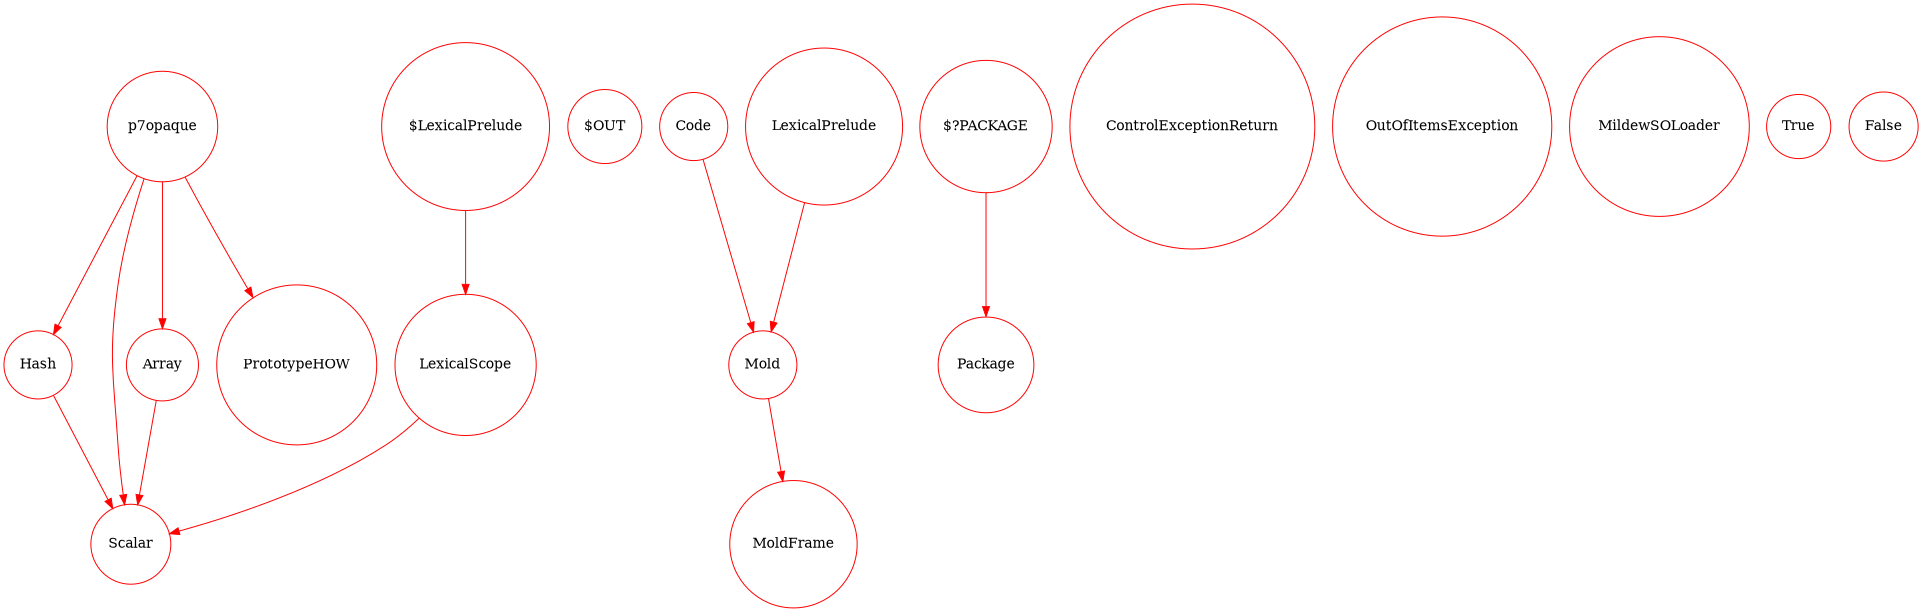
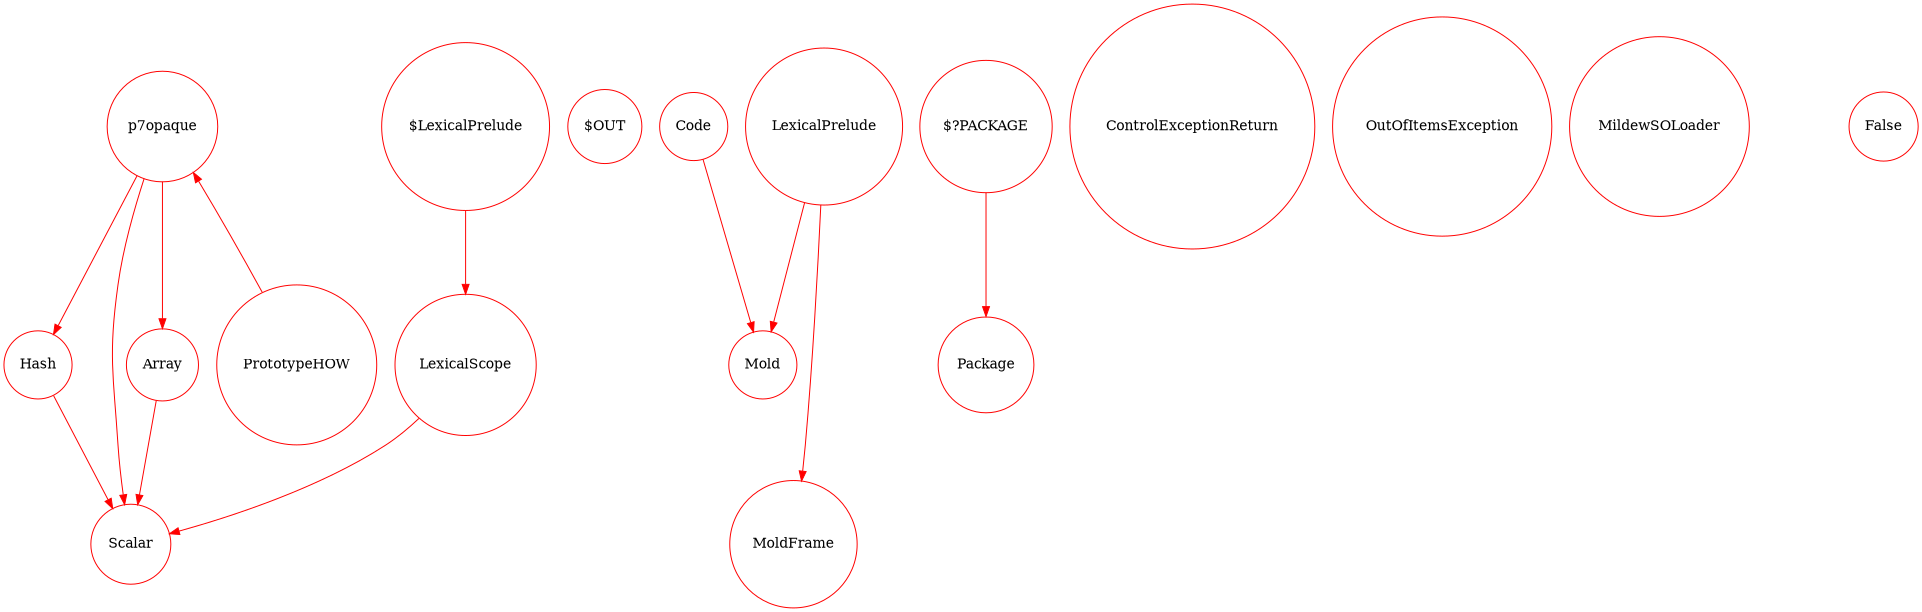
node "True": removed
edge "p7opaque" -> "PrototypeHOW": reversed
edge "Mold" -> "MoldFrame": now "LexicalPrelude" -> "MoldFrame"
